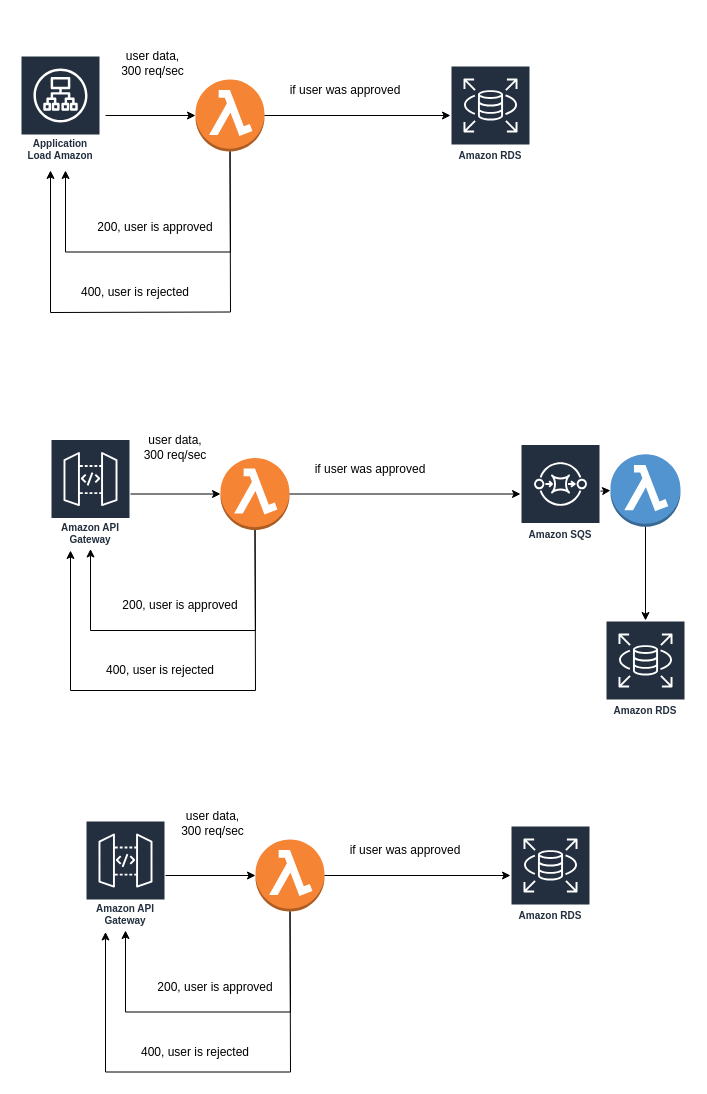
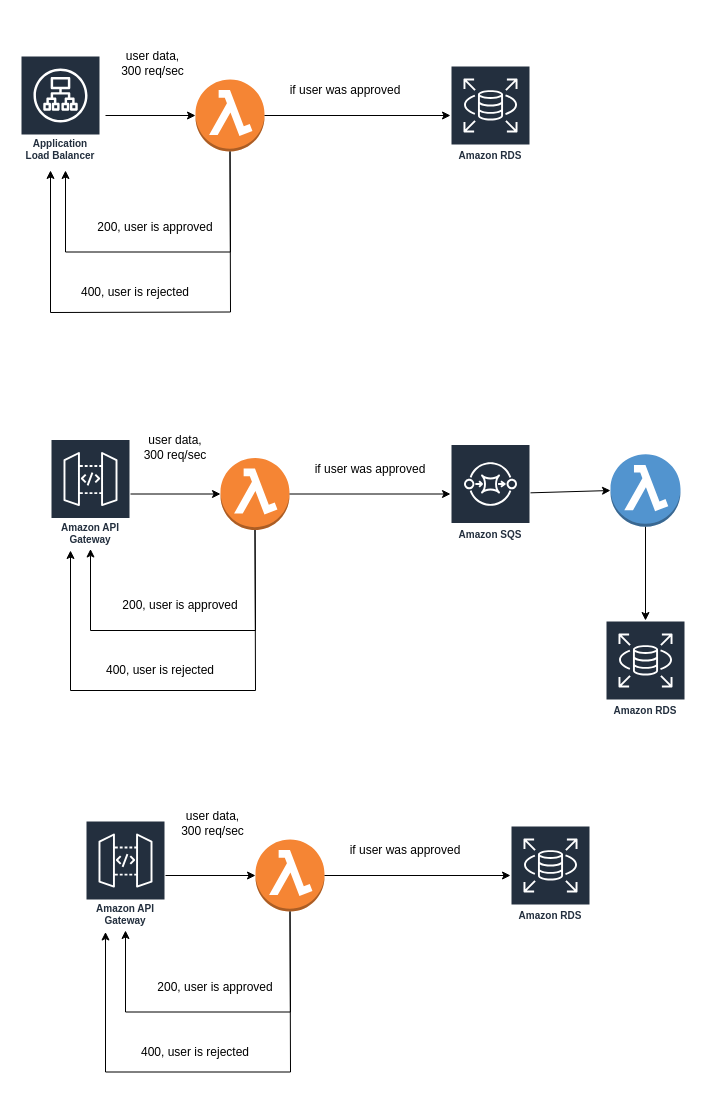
node "Application Load Amazon": label "Application Load Amazon" -> "Application Load Balancer"
node "Amazon SQS": moved (561, 494) -> (491, 494)
